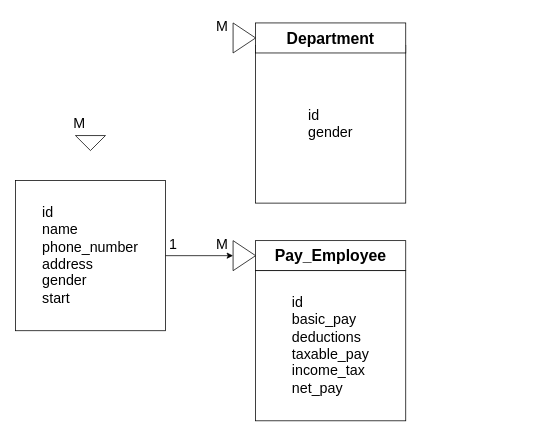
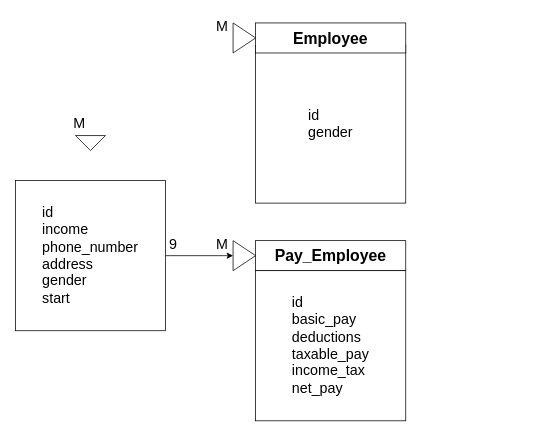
node "Department": label "Department" -> "Employee"
node "1": label "1" -> "9"
node "id name phone_number address gender start": label "id name phone_number address gender start" -> "id income phone_number address gender start"
